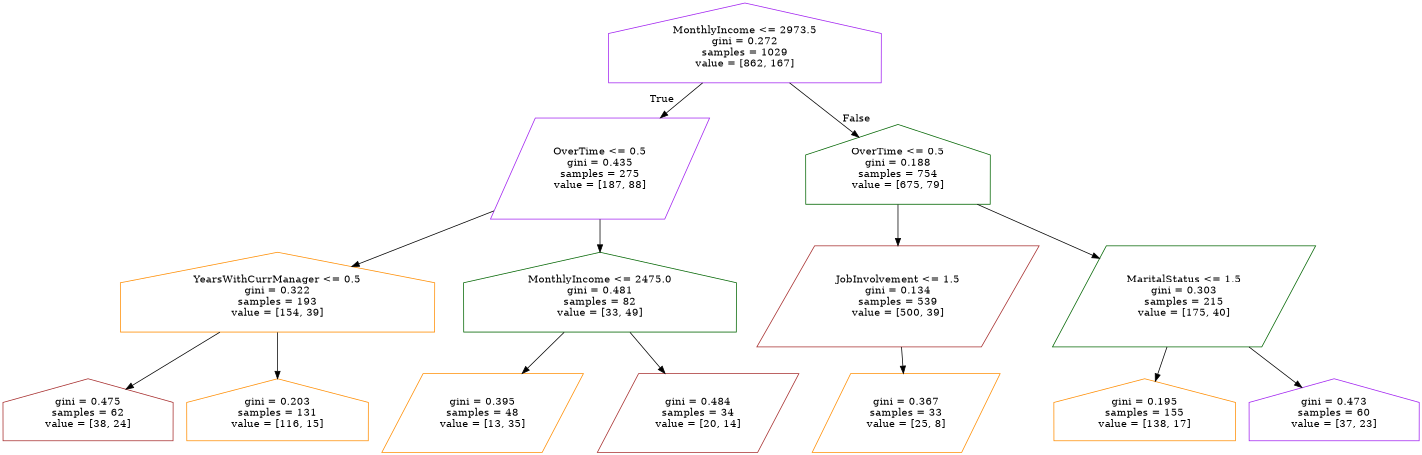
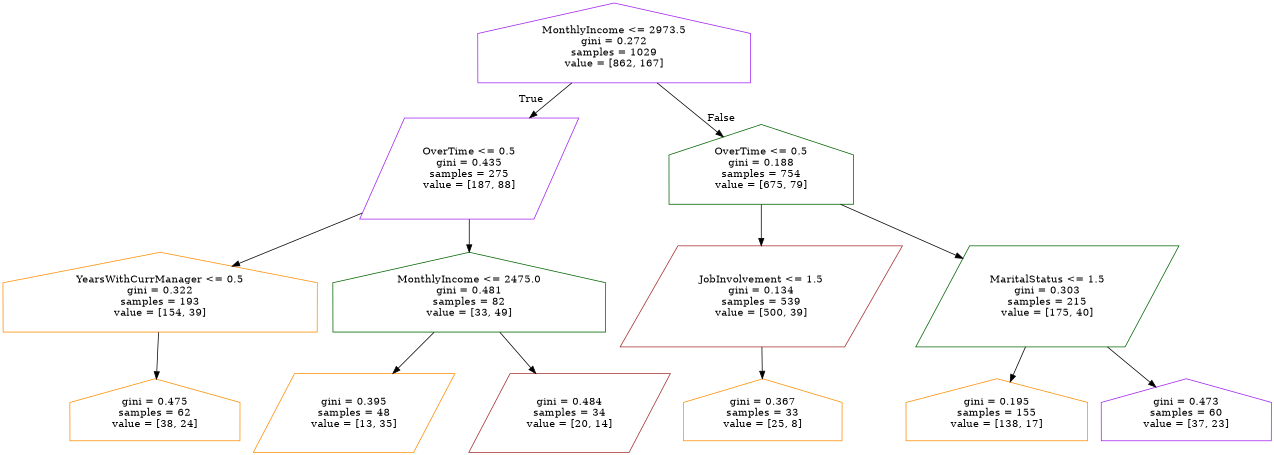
node "gini = 0.475 samples = 62 value = [38, 24]": color brown -> darkorange
node "gini = 0.203 samples = 131 value = [116, 15]": removed
node "gini = 0.367 samples = 33 value = [25, 8]": shape parallelogram -> house
